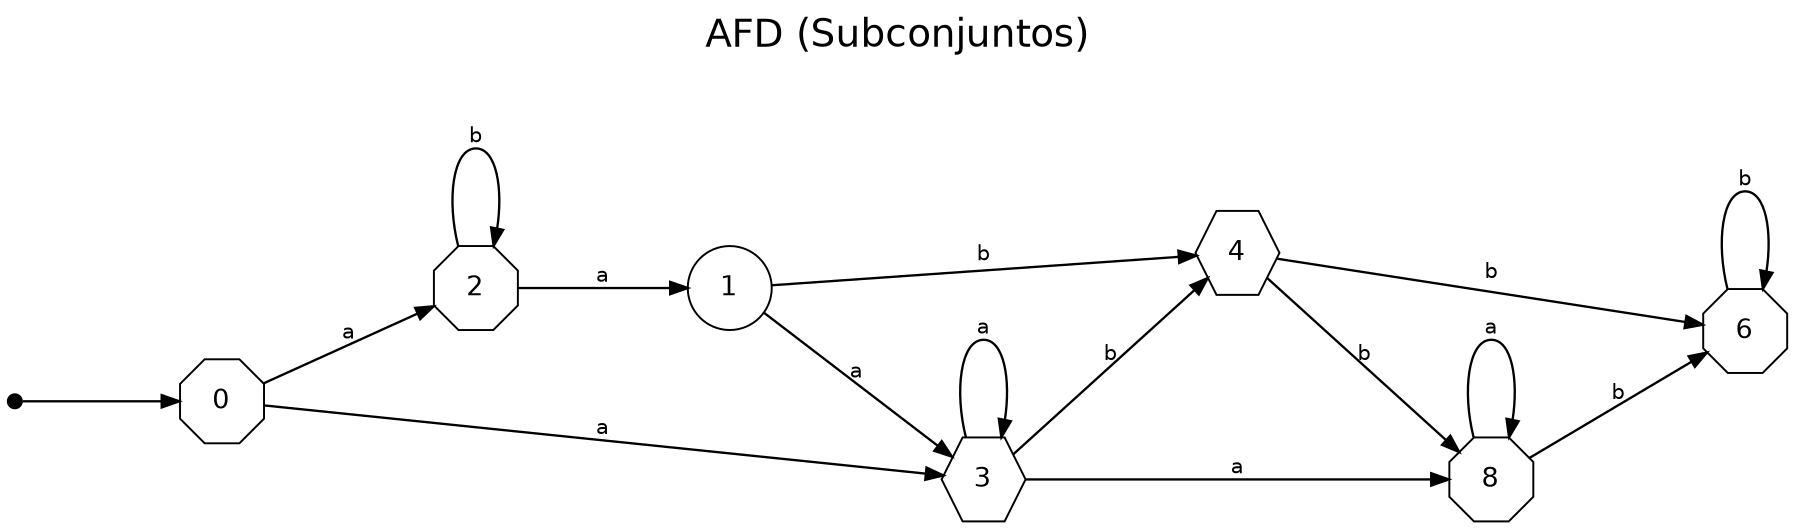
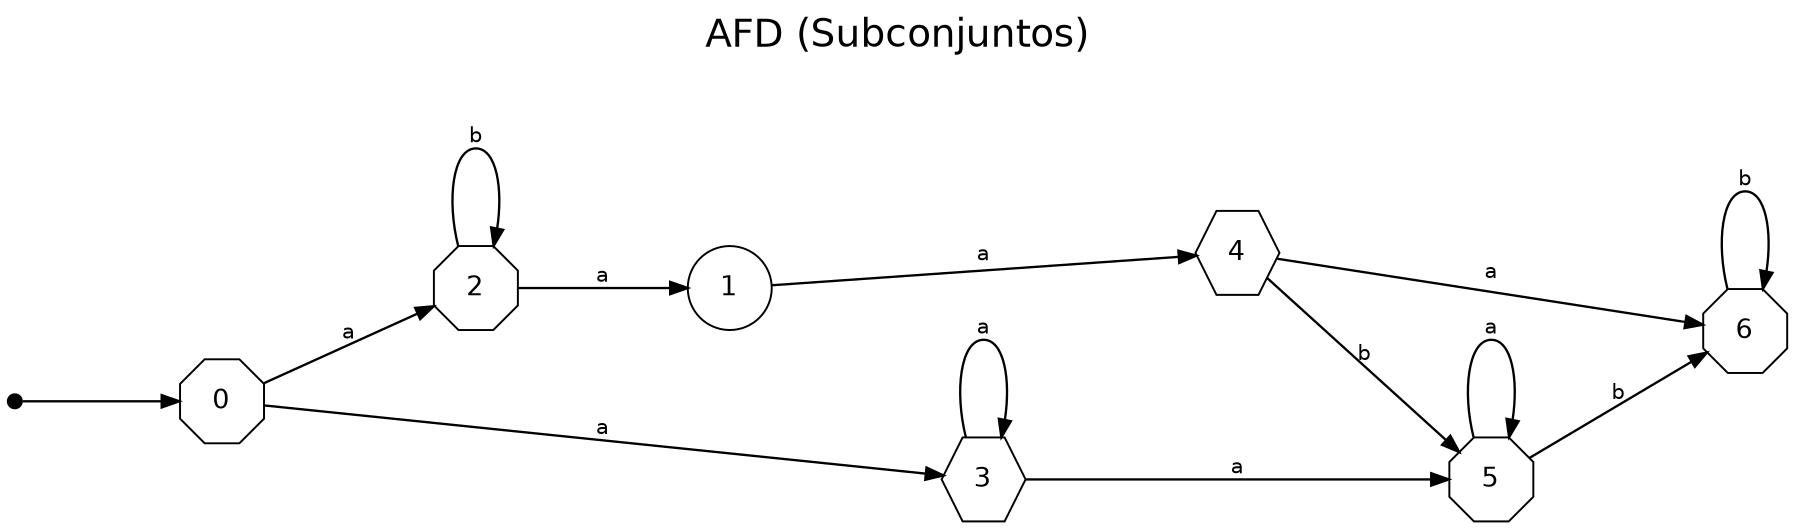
edge "1" -> "4": label "b" -> "a"
edge "4" -> "6": label "b" -> "a"
edge "3" -> "4": removed, label "b"
edge "1" -> "3": removed, label "a"
node "8": label "8" -> "5"
